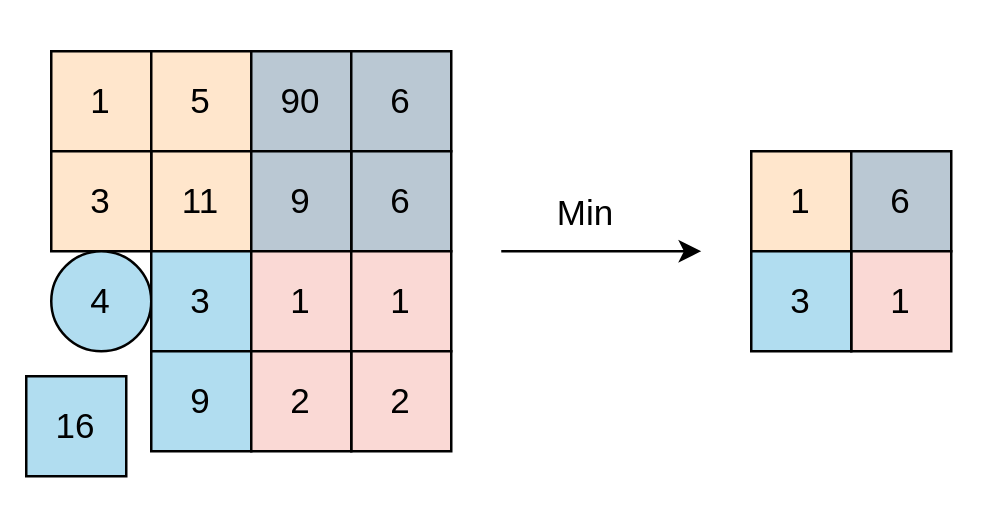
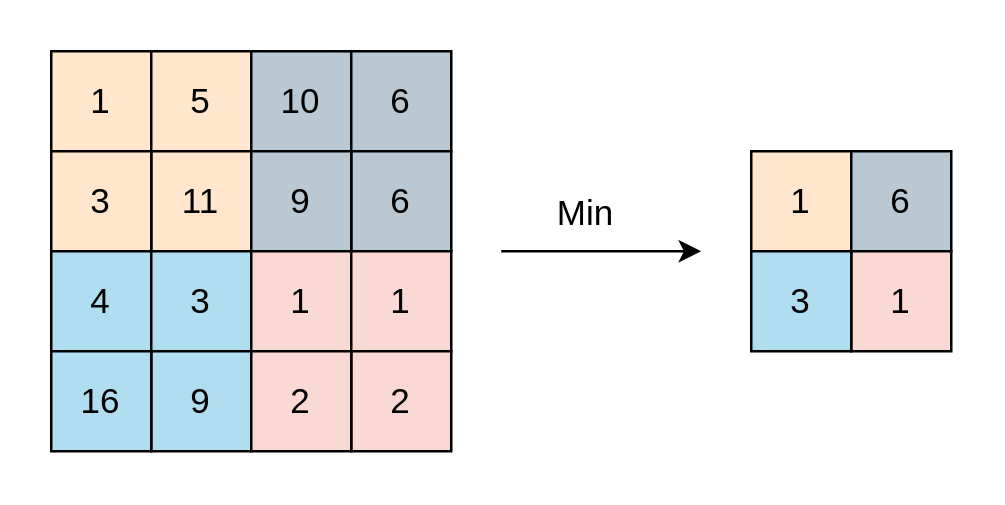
node "90": label "90" -> "10"
node "4": shape ellipse -> rectangle
node "16": moved (76, 426) -> (101, 401)
